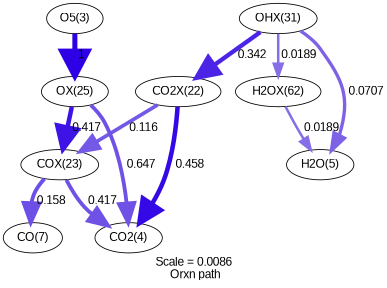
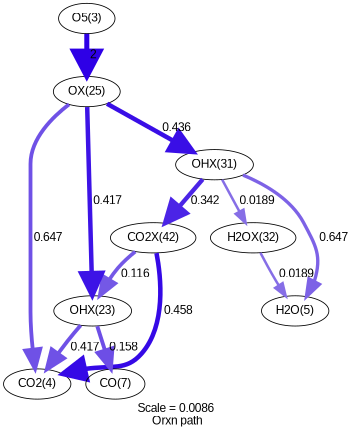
edge "O5(3)" -> "OX(25)": label " 1" -> " 2"
node "CO2X(22)": label "CO2X(22)" -> "CO2X(42)"
node "H2OX(62)": label "H2OX(62)" -> "H2OX(32)"
edge "OHX(31)" -> "H2O(5)": label " 0.0707" -> " 0.647"
edge "OX(25)" -> "OHX(31)": added, label "0.436"
node "COX(23)": label "COX(23)" -> "OHX(23)"
